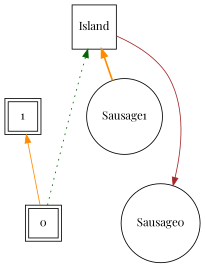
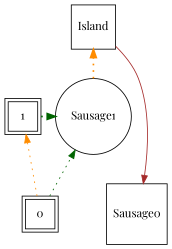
edge "Sausage1" -> "Island": style solid -> dotted
edge "1" -> "Sausage1": added
edge "0" -> "Island": now "0" -> "Sausage1"
edge "0" -> "1": style solid -> dotted
node "Sausage0": shape circle -> square
